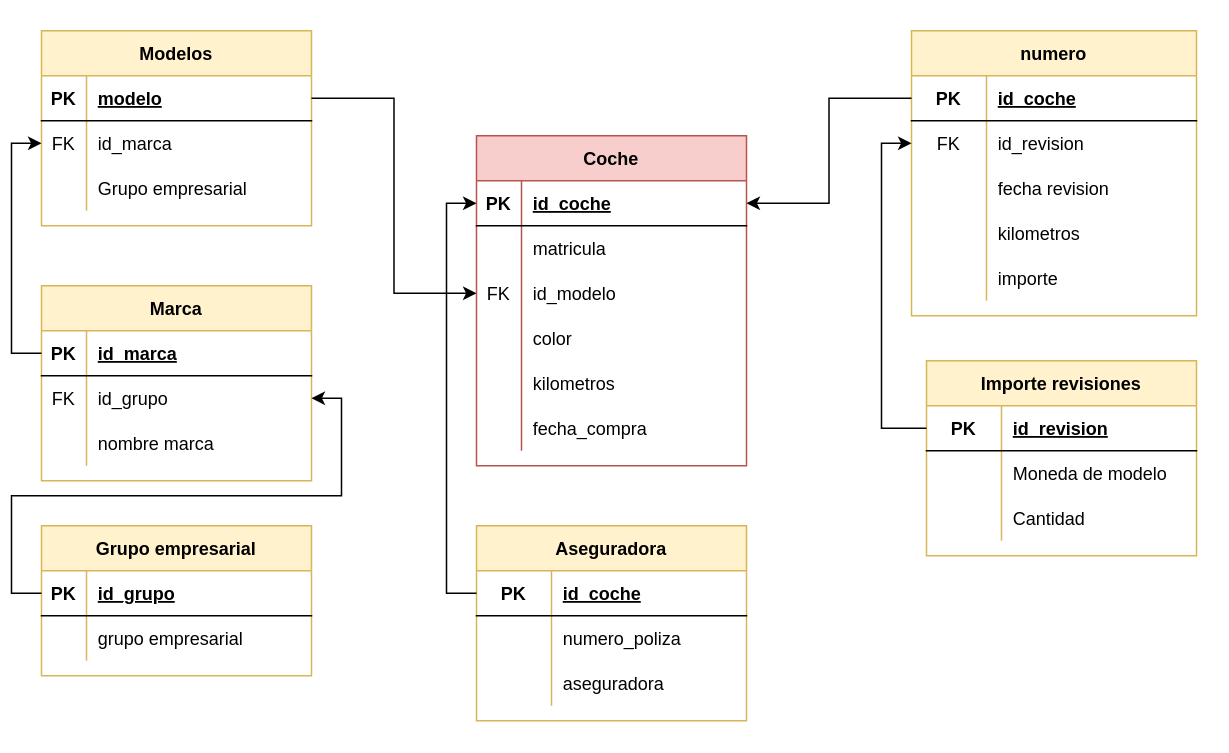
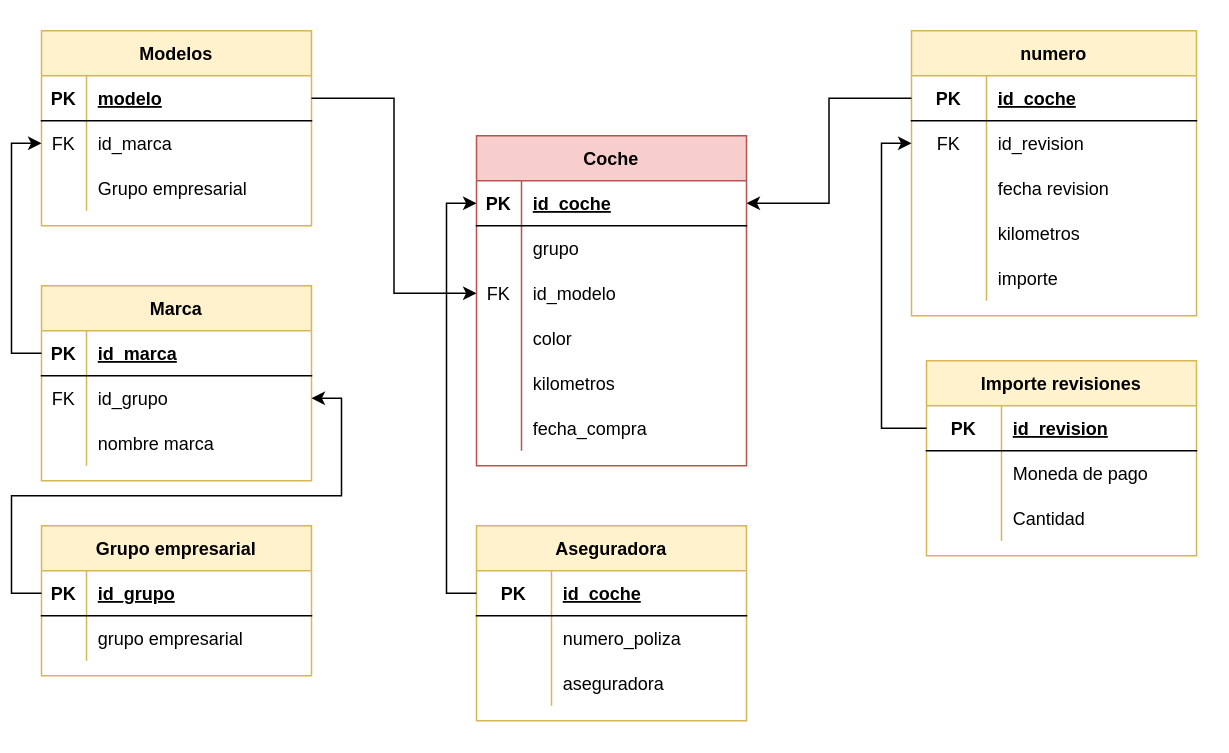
node "matricula": label "matricula" -> "grupo"
node "Moneda de modelo": label "Moneda de modelo" -> "Moneda de pago"
